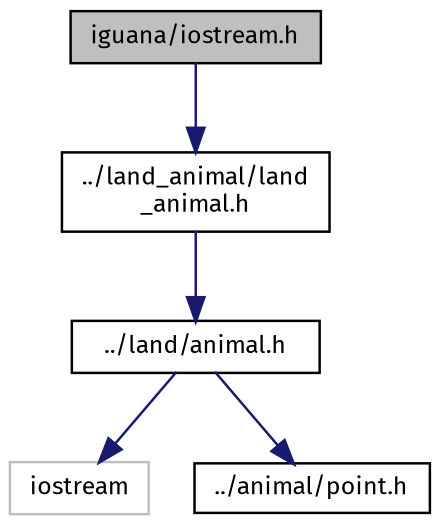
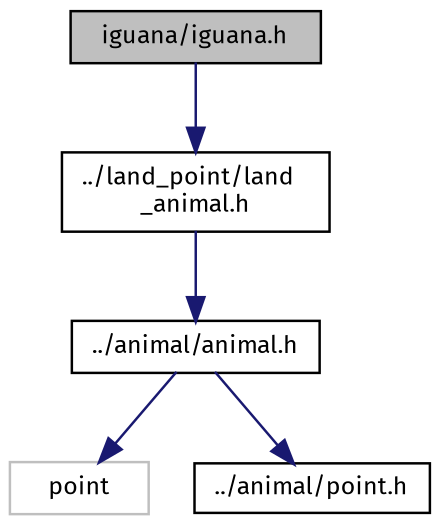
node "iguana/iostream.h": label "iguana/iostream.h" -> "iguana/iguana.h"
node "../land_animal/land _animal.h": label "../land_animal/land _animal.h" -> "../land_point/land _animal.h"
node "../land/animal.h": label "../land/animal.h" -> "../animal/animal.h"
node "iostream": label "iostream" -> "point"
